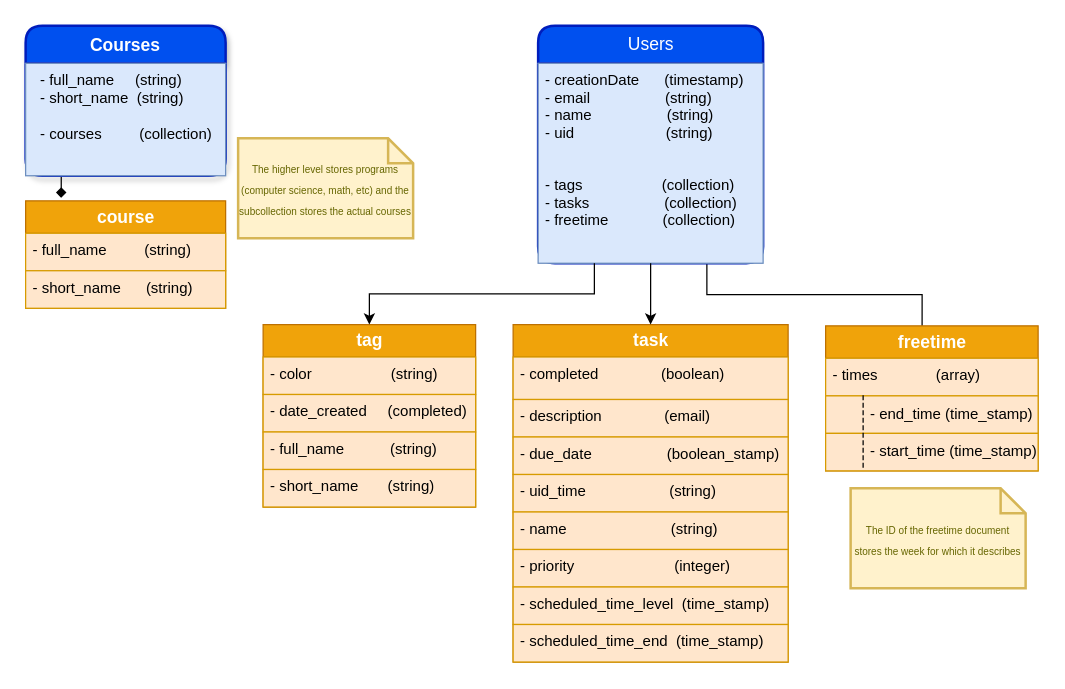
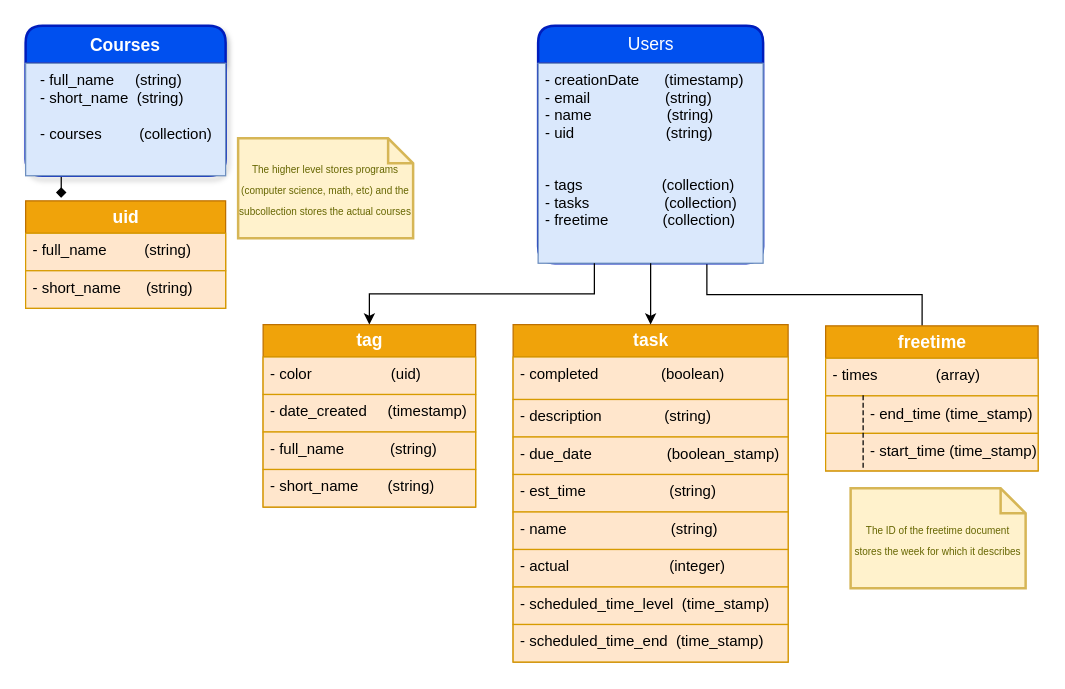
node "course": label "course" -> "uid"
node "- color (string)": label "- color (string)" -> "- color (uid)"
node "- date_created (completed)": label "- date_created (completed)" -> "- date_created (timestamp)"
node "- description (email)": label "- description (email)" -> "- description (string)"
node "- uid_time (string)": label "- uid_time (string)" -> "- est_time (string)"
node "- priority (integer)": label "- priority (integer)" -> "- actual (integer)"
